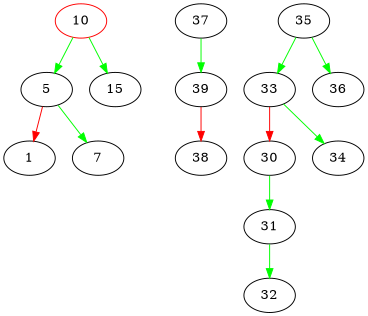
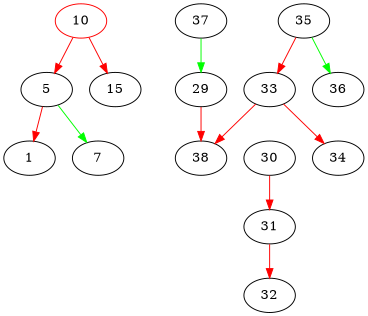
edge "10" -> "5": color green -> red
edge "10" -> "15": color green -> red
edge "35" -> "33": color green -> red
node "39": label "39" -> "29"
edge "33" -> "30": now "33" -> "38"
edge "33" -> "34": color green -> red
edge "30" -> "31": color green -> red
edge "31" -> "32": color green -> red
